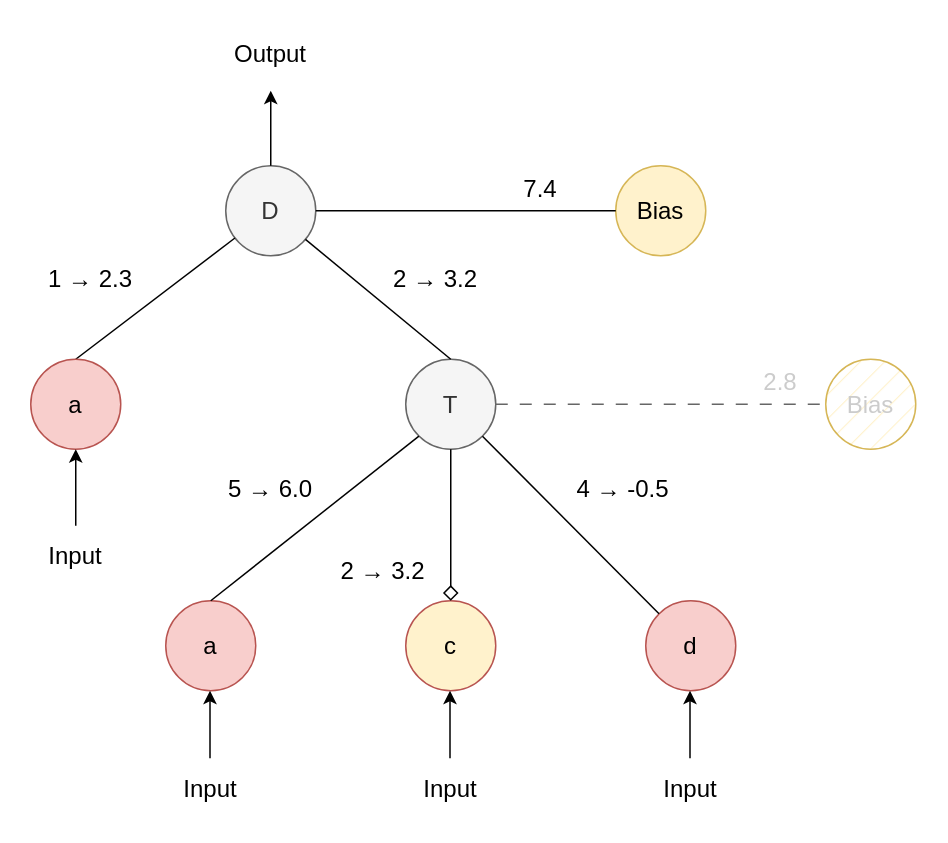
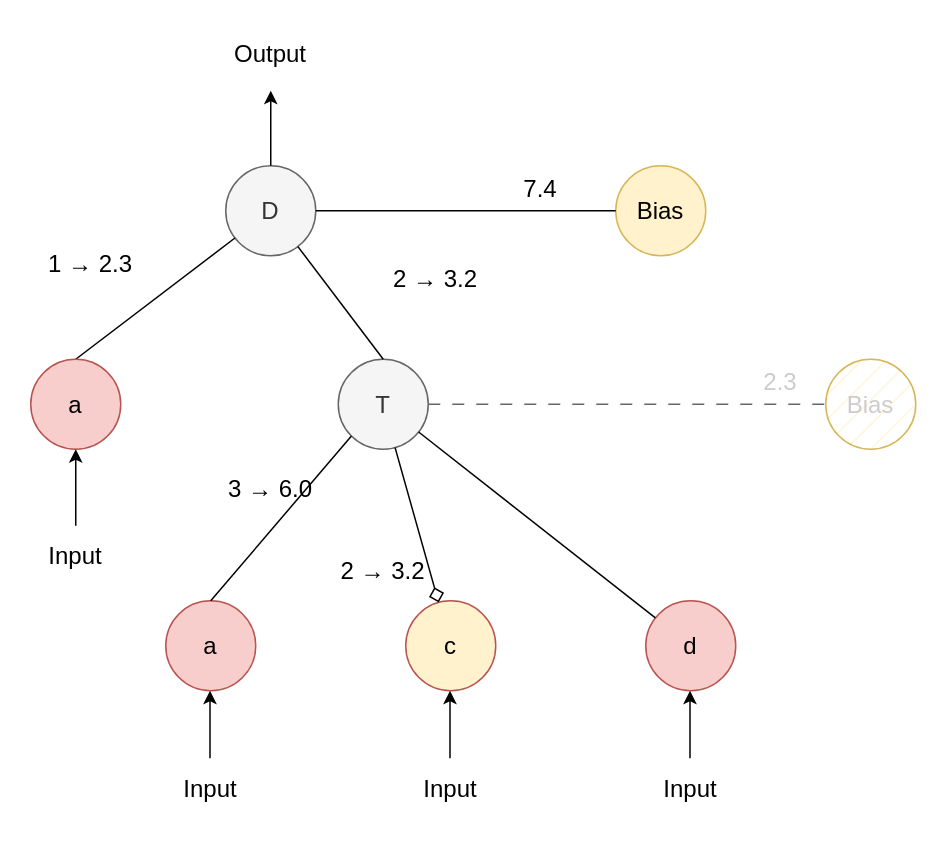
node "1 → 2.3": moved (91, 278) -> (91, 263)
node "2.8": label "2.8" -> "2.3"
node "T": moved (451, 404) -> (383, 404)
node "5 → 6.0": label "5 → 6.0" -> "3 → 6.0"
node "4 → -0.5": removed
